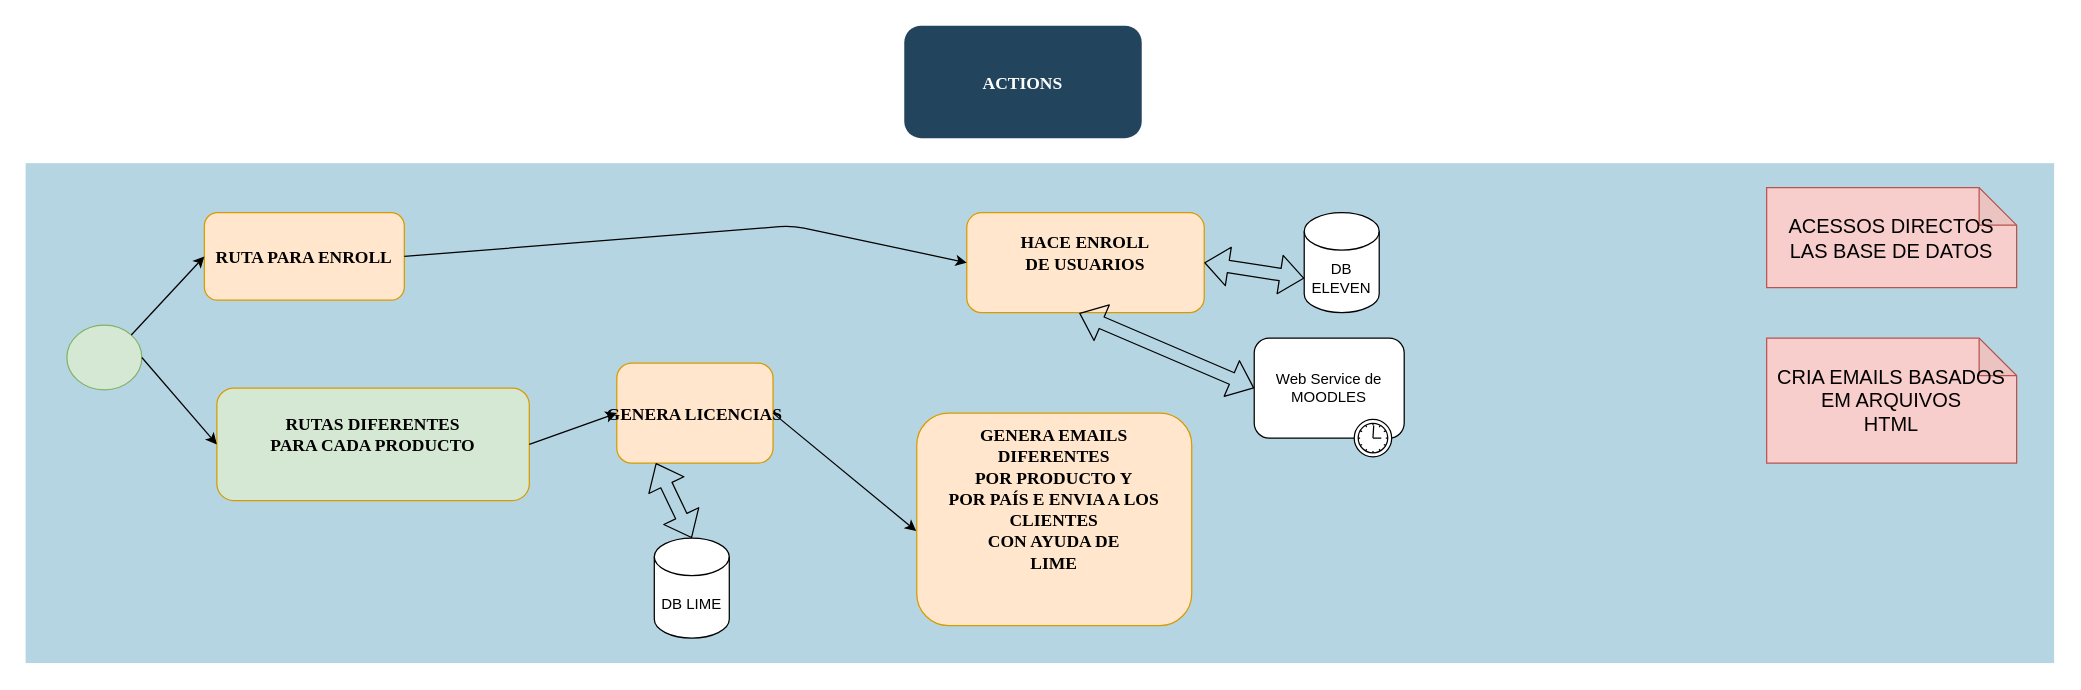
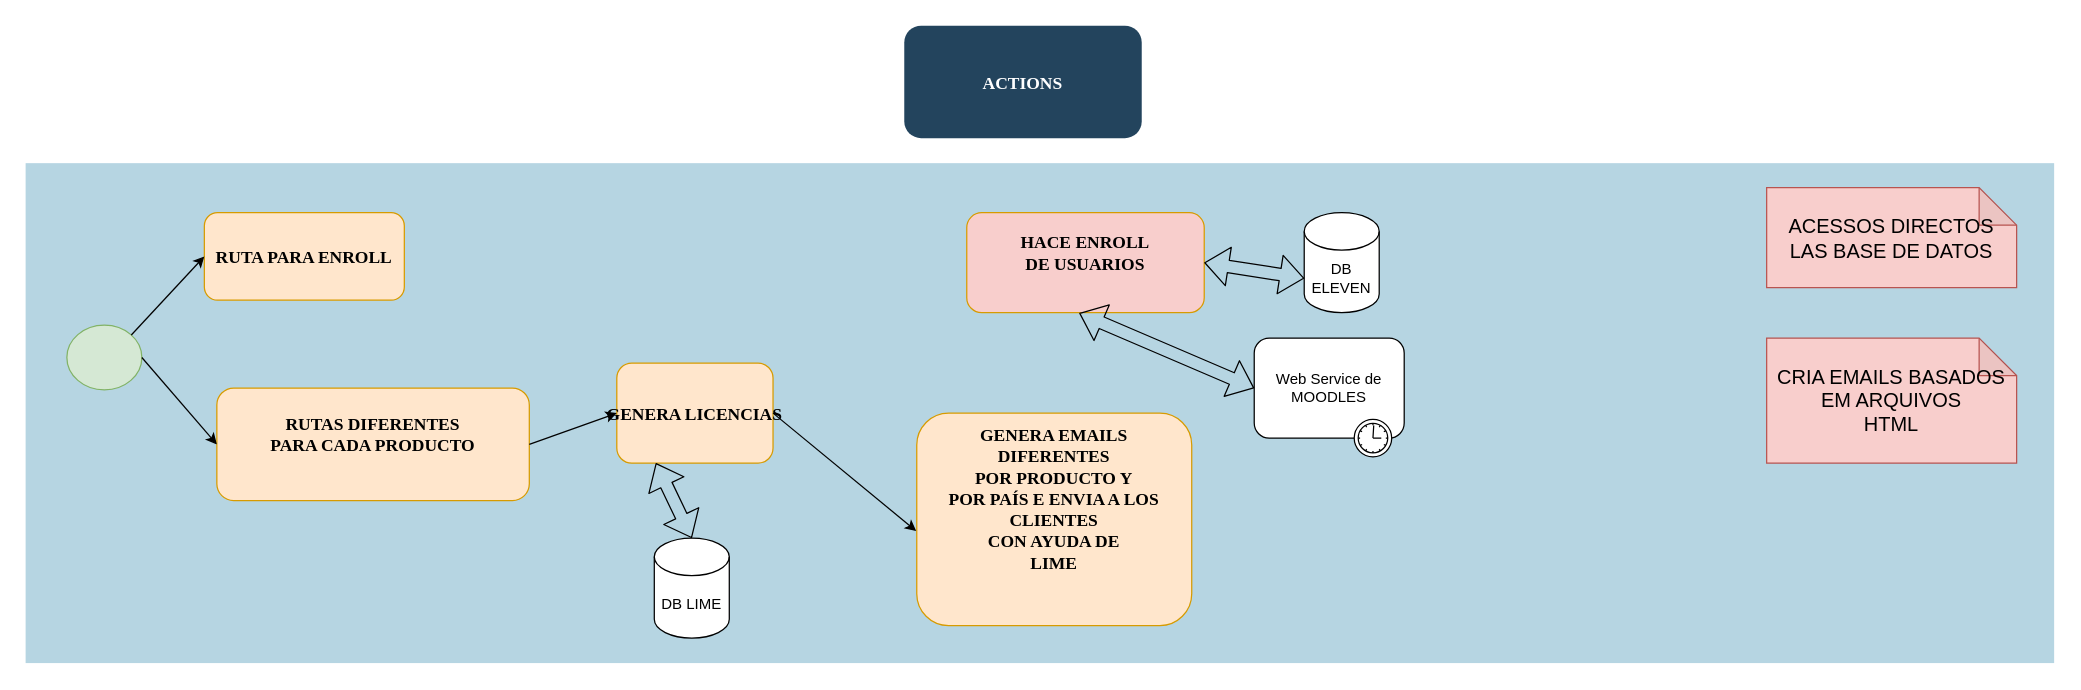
edge "RUTA PARA ENROLL" -> "HACE ENROLL DE USUARIOS": removed
node "HACE ENROLL DE USUARIOS": fillcolor #ffe6cc -> #f8cecc
node "RUTAS DIFERENTES PARA CADA PRODUCTO": fillcolor #d5e8d4 -> #ffe6cc
